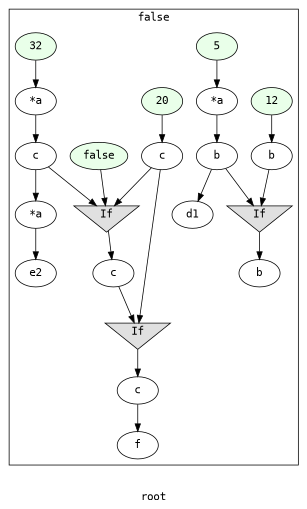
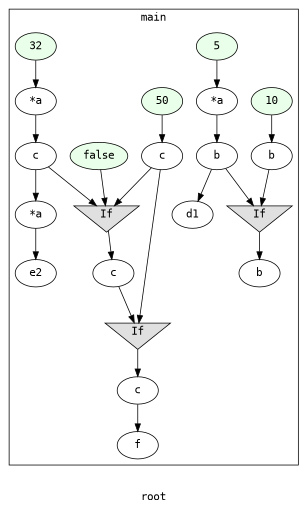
cluster "false": label "false" -> "main"
node "20": label "20" -> "50"
node "12": label "12" -> "10"
